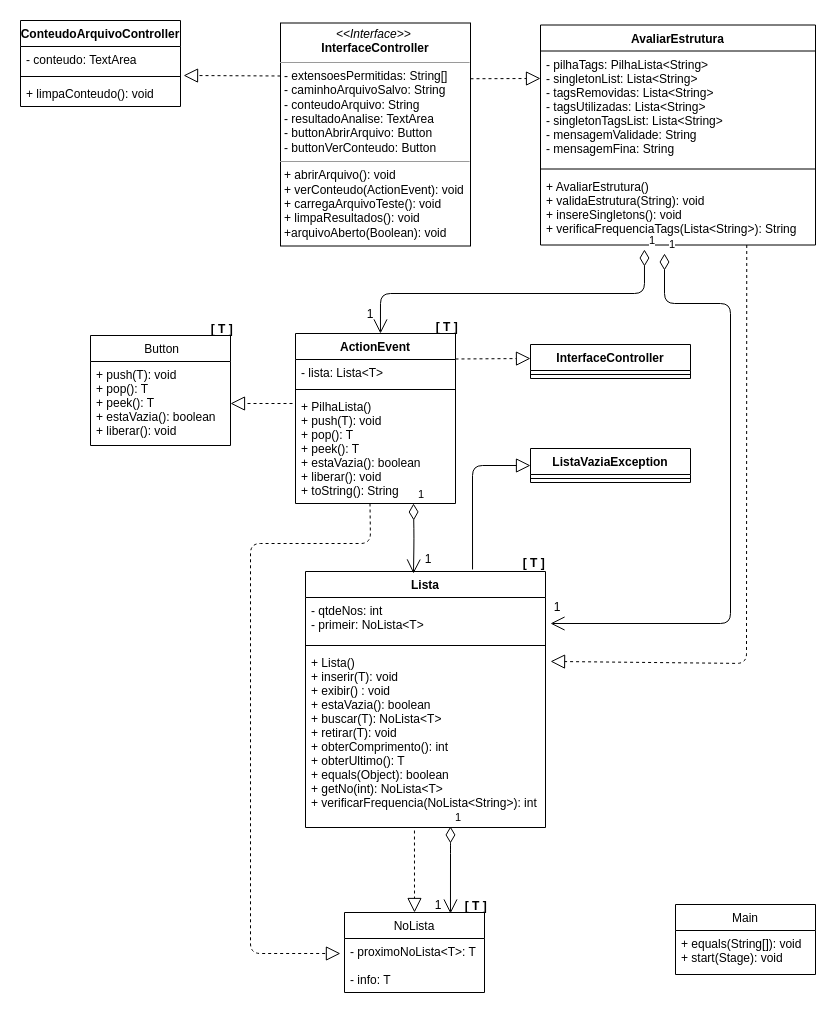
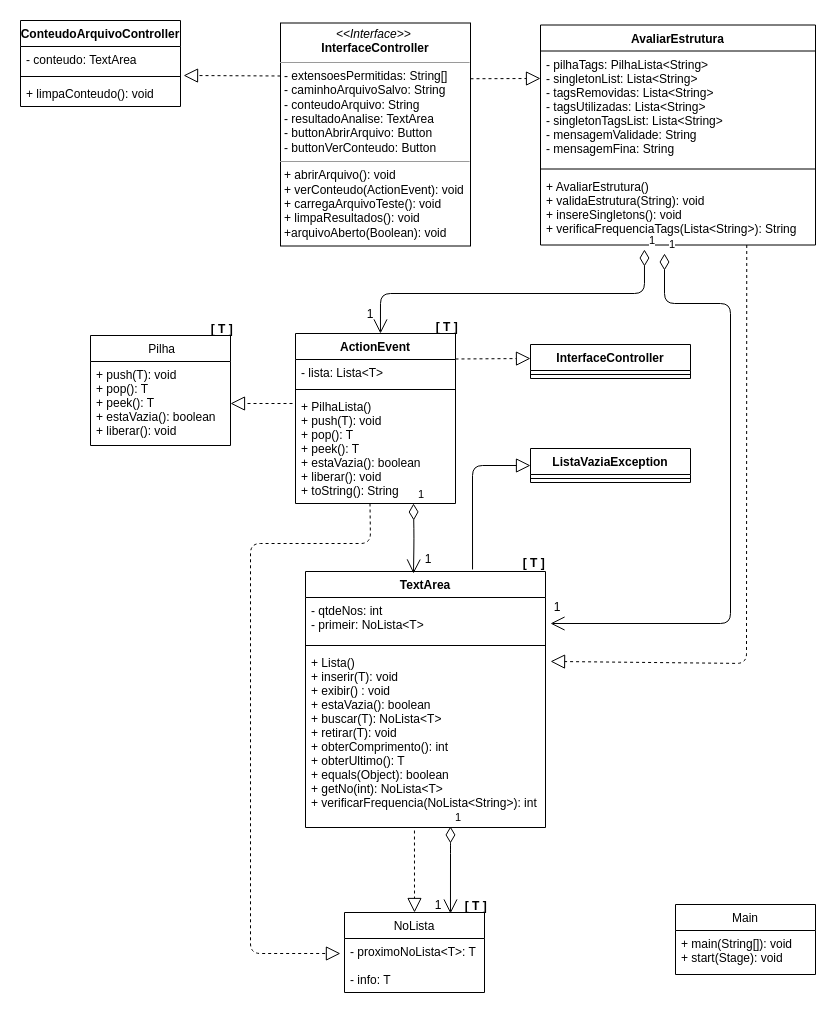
node "Button": label "Button" -> "Pilha"
node "Lista": label "Lista" -> "TextArea"
node "+ equals(String[]): void + start(Stage): void": label "+ equals(String[]): void + start(Stage): void" -> "+ main(String[]): void + start(Stage): void"
